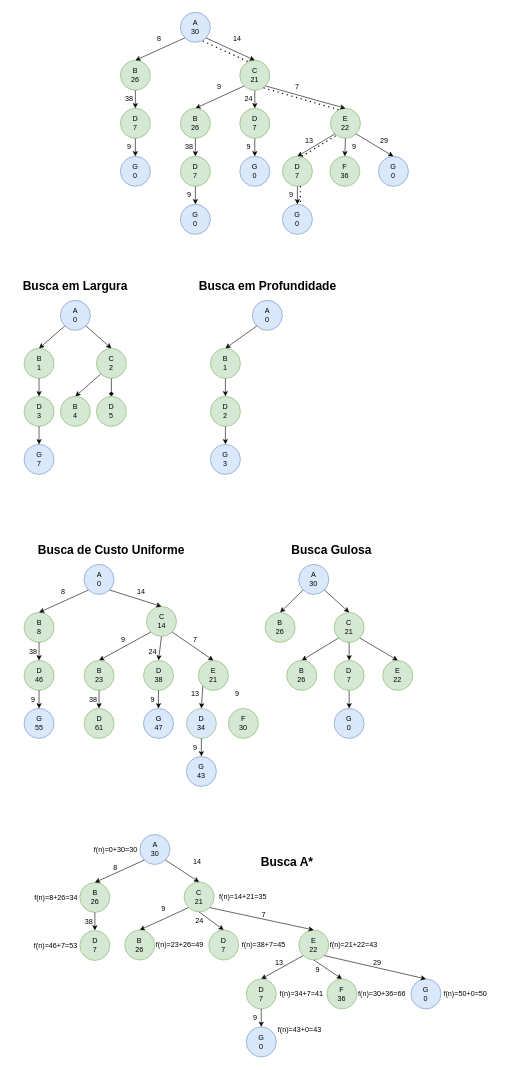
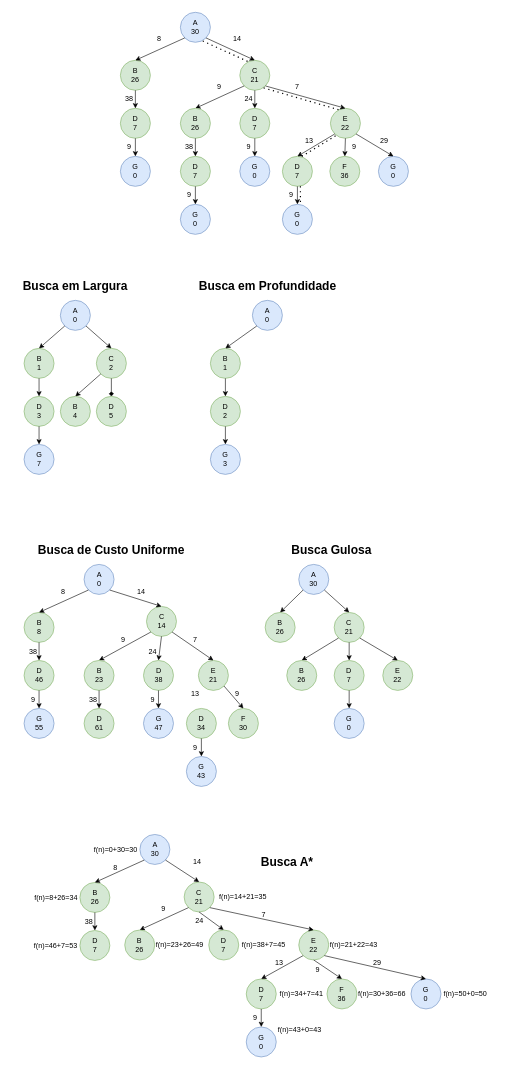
edge "E 21" -> "D 34": removed
edge "E 21" -> "F 30": added
node "D 34": fillcolor #dae8fc -> #d5e8d4
